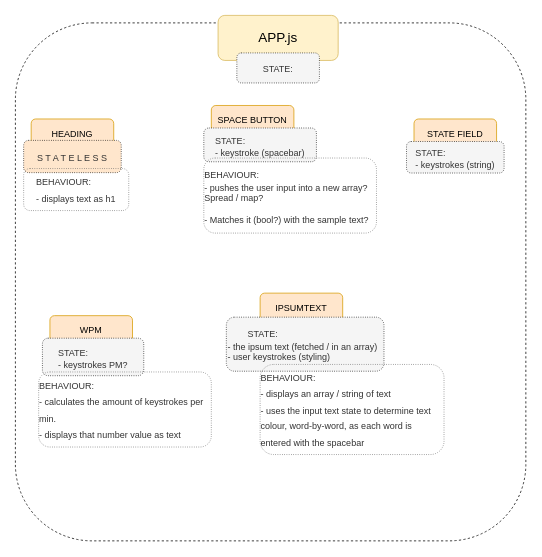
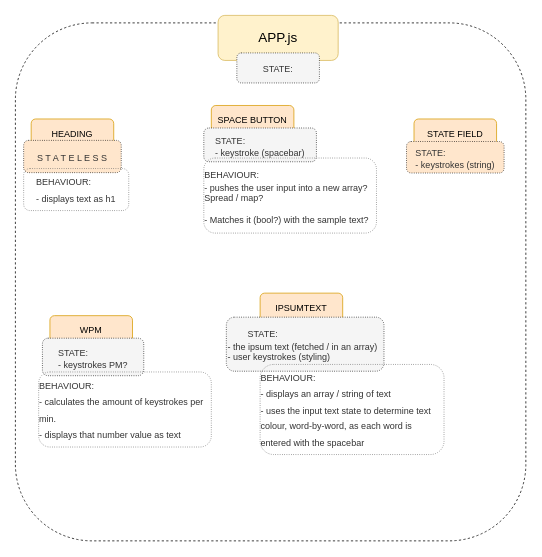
node "STATE: - keystrokes (string)": fillcolor #f5f5f5 -> #ffe6cc
